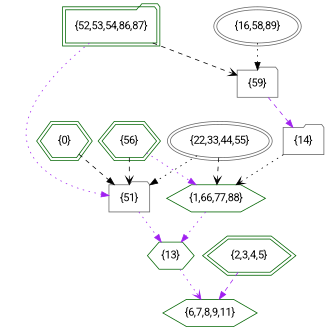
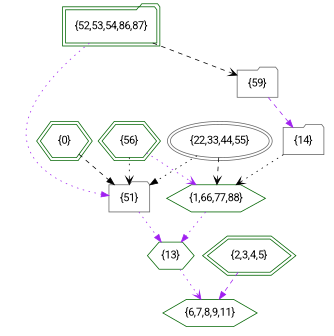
node "{16,58,89}": removed
edge "{56}" -> "{51}": style dashed -> dotted
edge "{56}" -> "{1,66,77,88}": arrowhead normal -> vee
